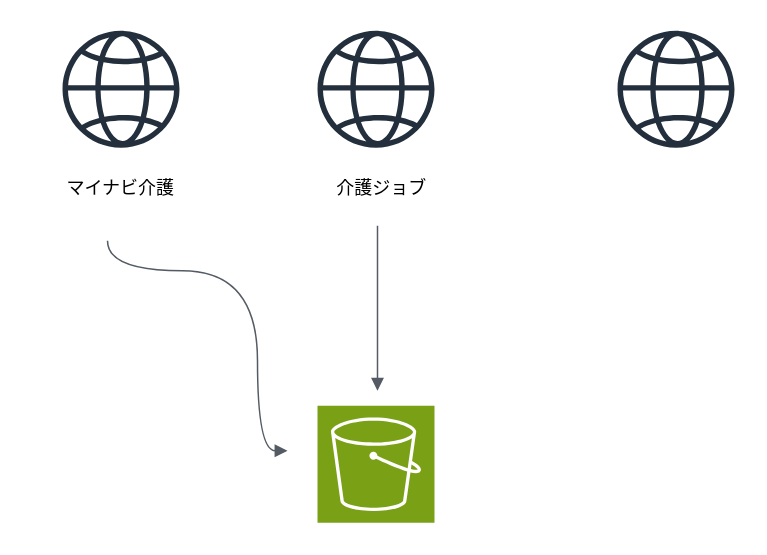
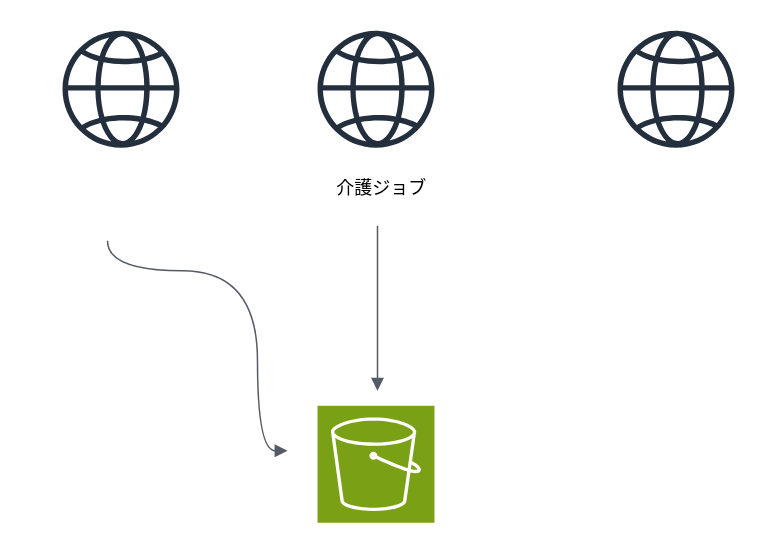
node "マイナビ介護": removed
